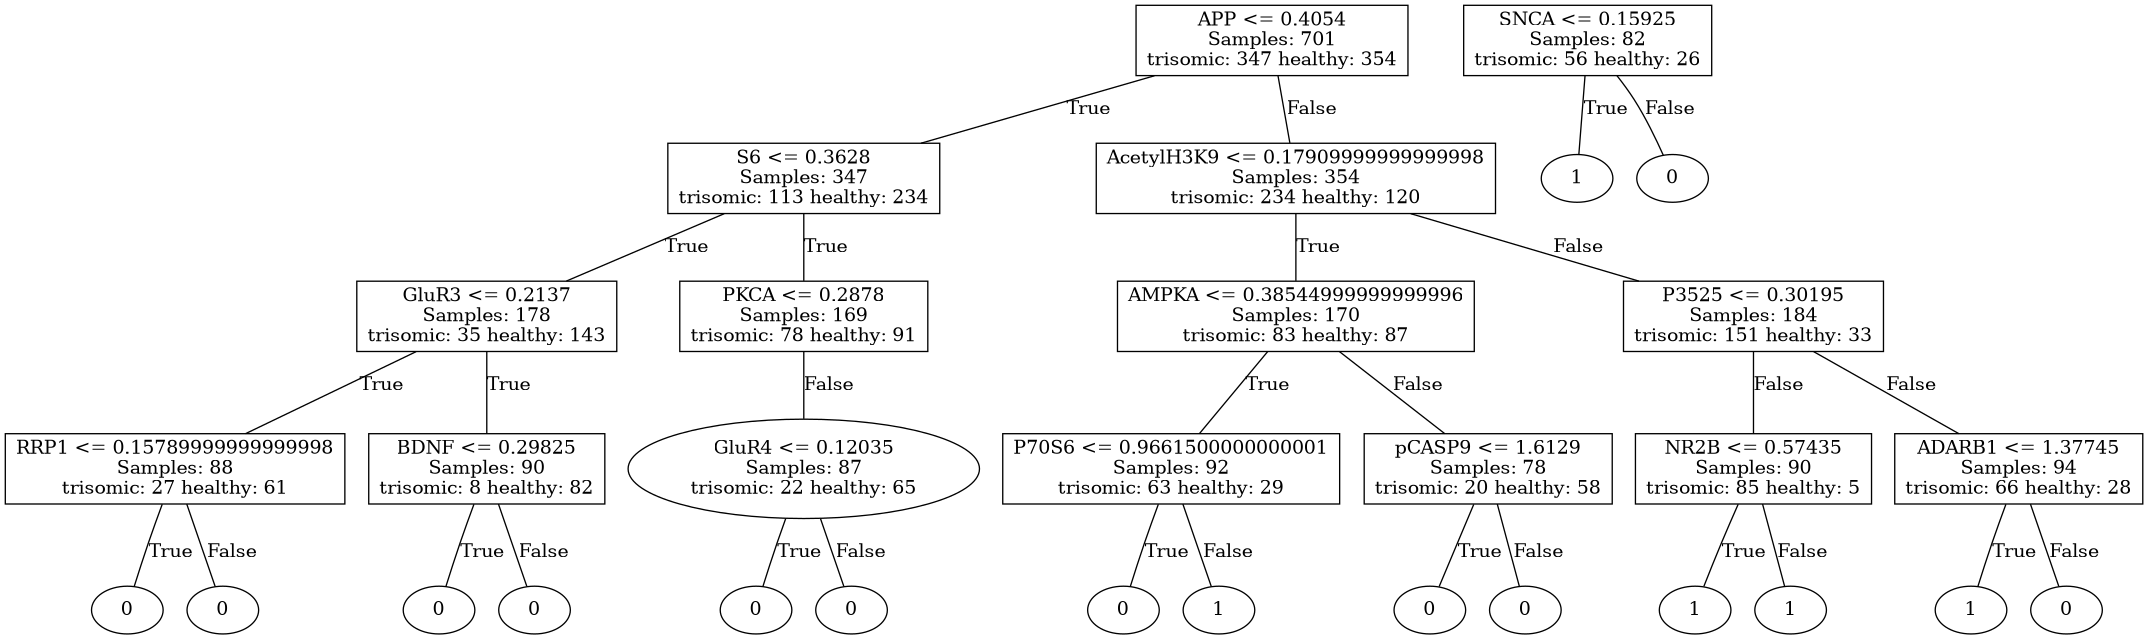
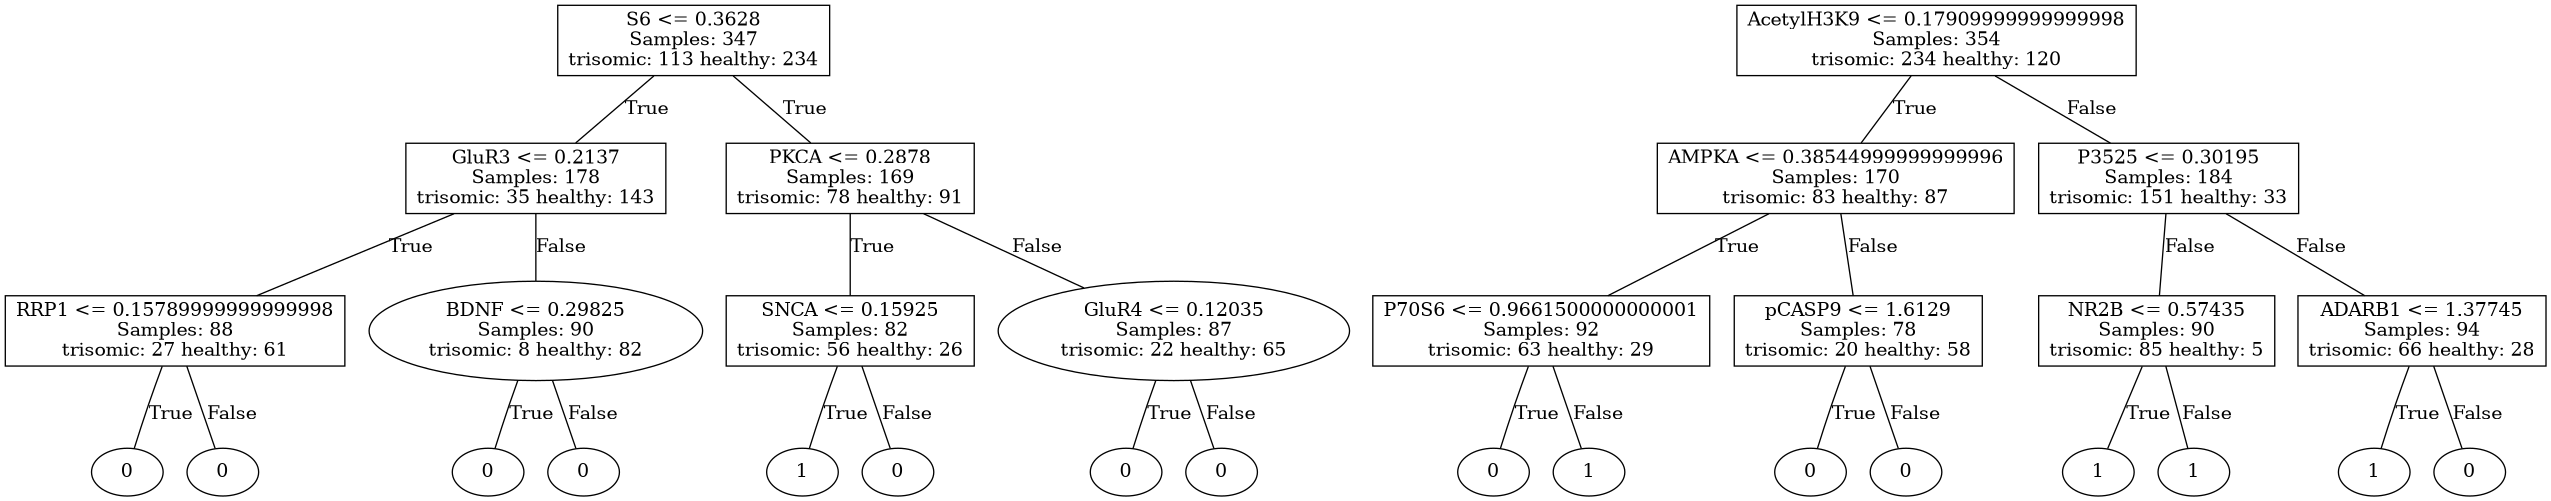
node "APP <= 0.4054 Samples: 701 trisomic: 347 healthy: 354": removed
edge "PKCA <= 0.2878 Samples: 169 trisomic: 78 healthy: 91" -- "SNCA <= 0.15925 Samples: 82 trisomic: 56 healthy: 26": added, label "True"
edge "GluR3 <= 0.2137 Samples: 178 trisomic: 35 healthy: 143" -- "BDNF <= 0.29825 Samples: 90 trisomic: 8 healthy: 82": label "True" -> "False"
node "BDNF <= 0.29825 Samples: 90 trisomic: 8 healthy: 82": shape box -> ellipse
